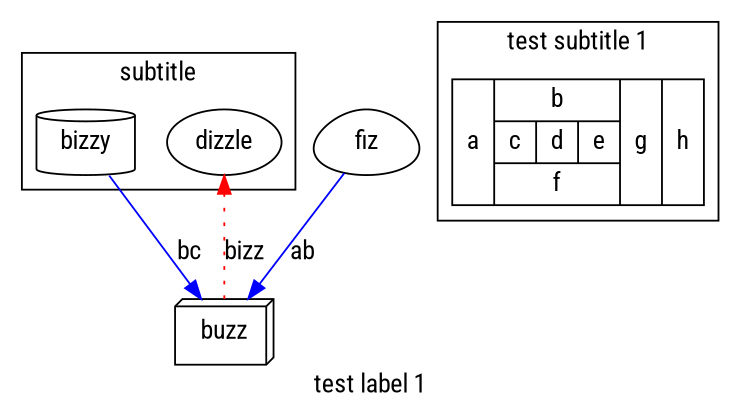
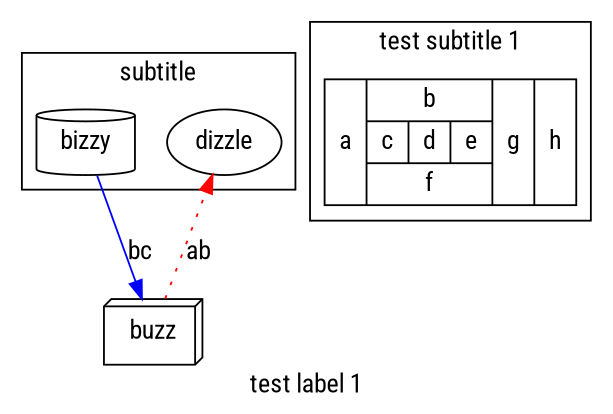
node "fiz": removed
edge "buzz" -> "dizzle": label "bizz" -> "ab"
